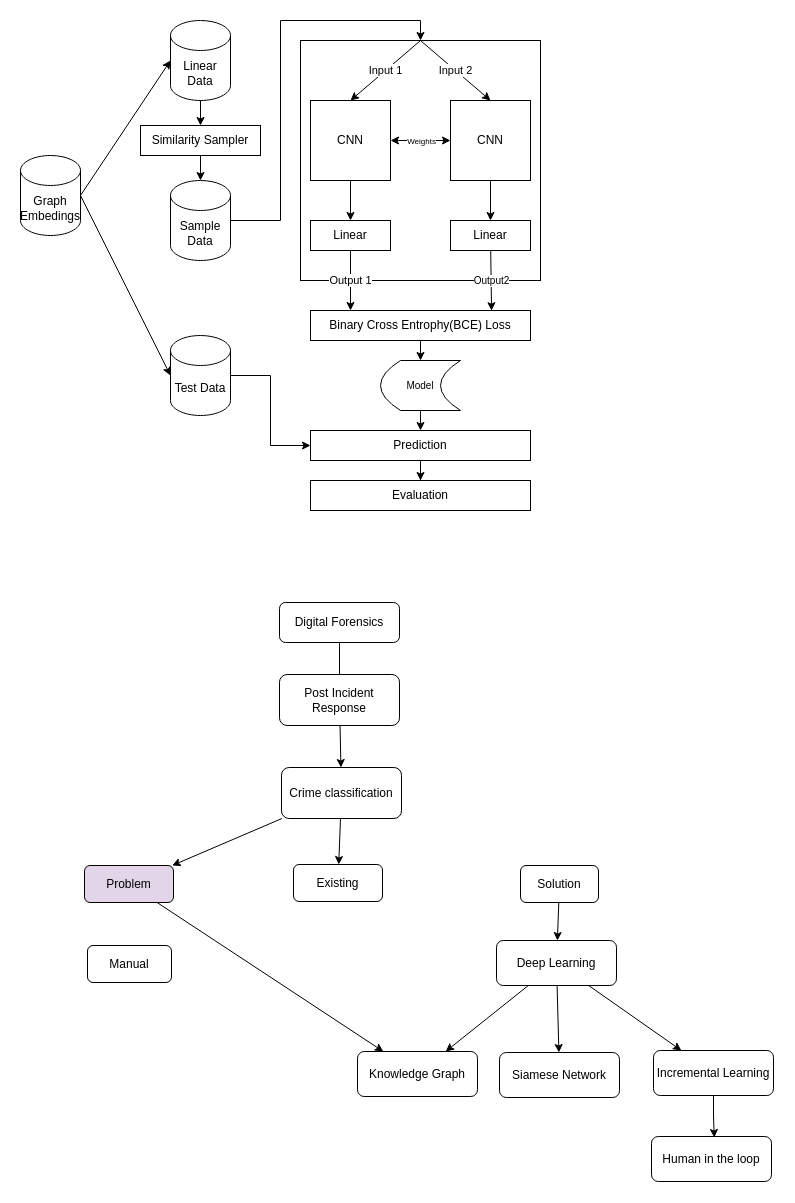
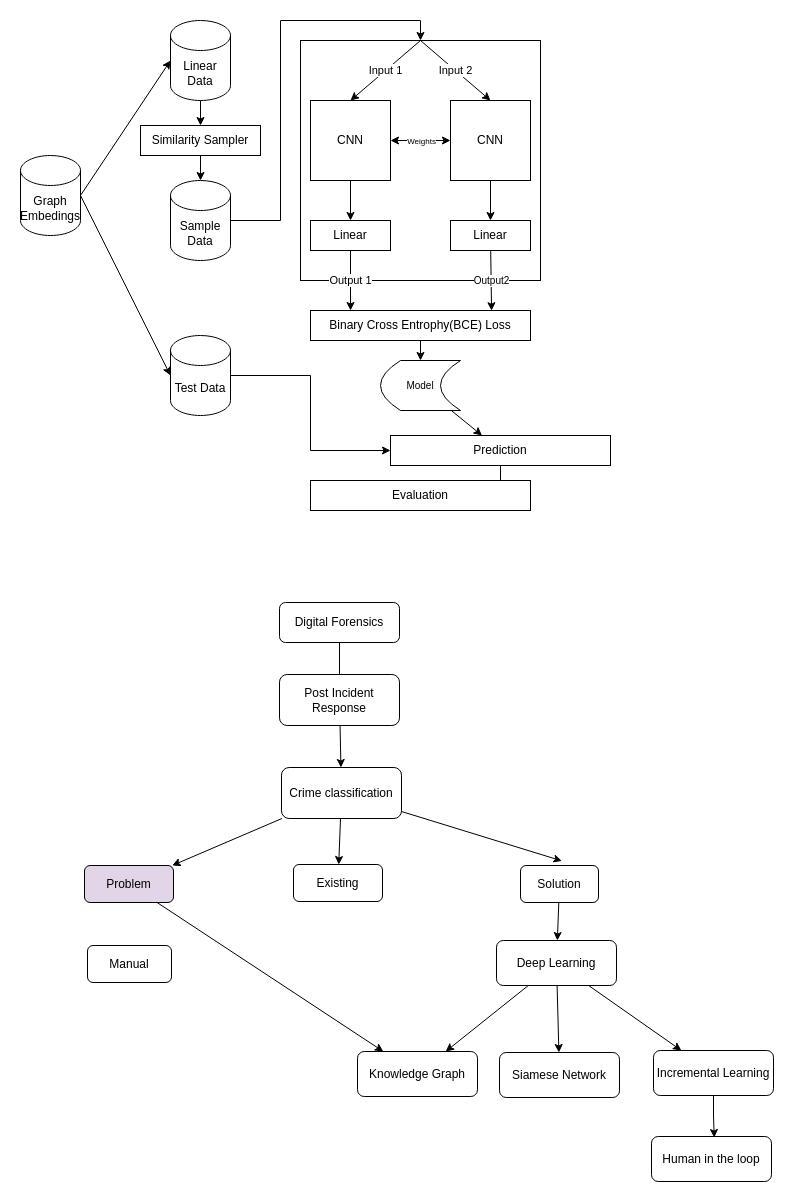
node "Prediction": moved (421, 446) -> (501, 451)
edge "Crime classification" -> "Solution": added
